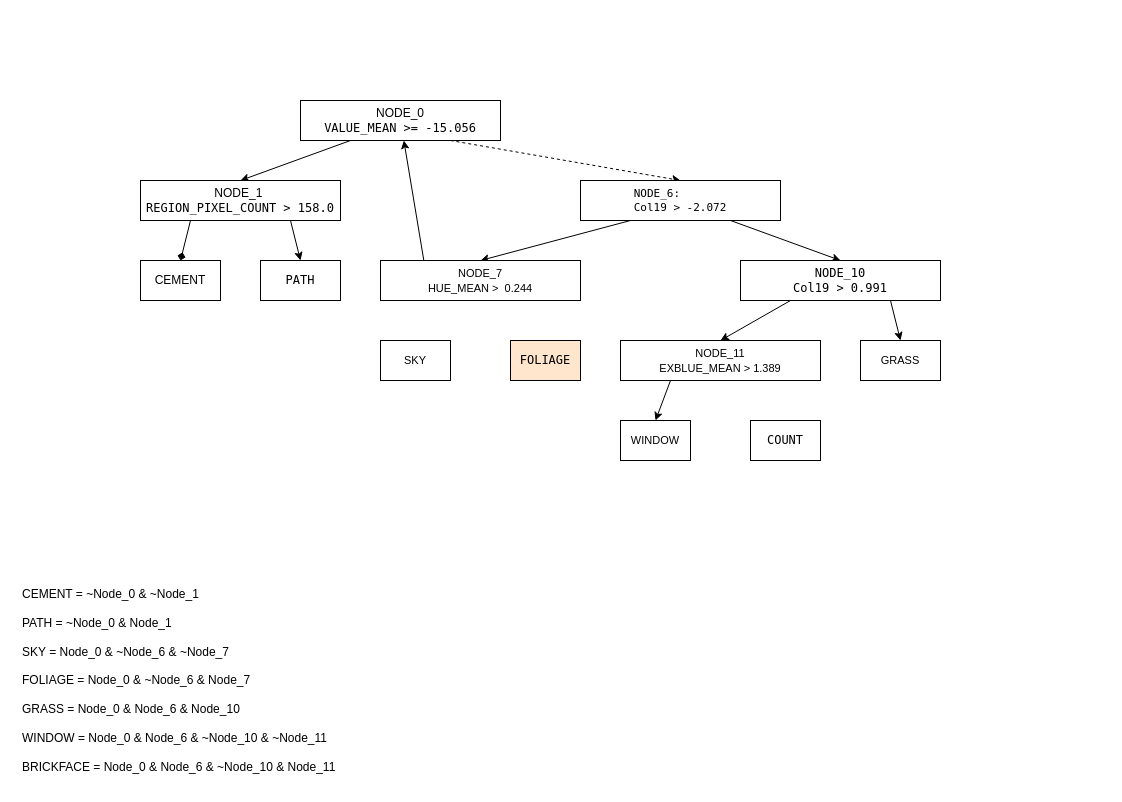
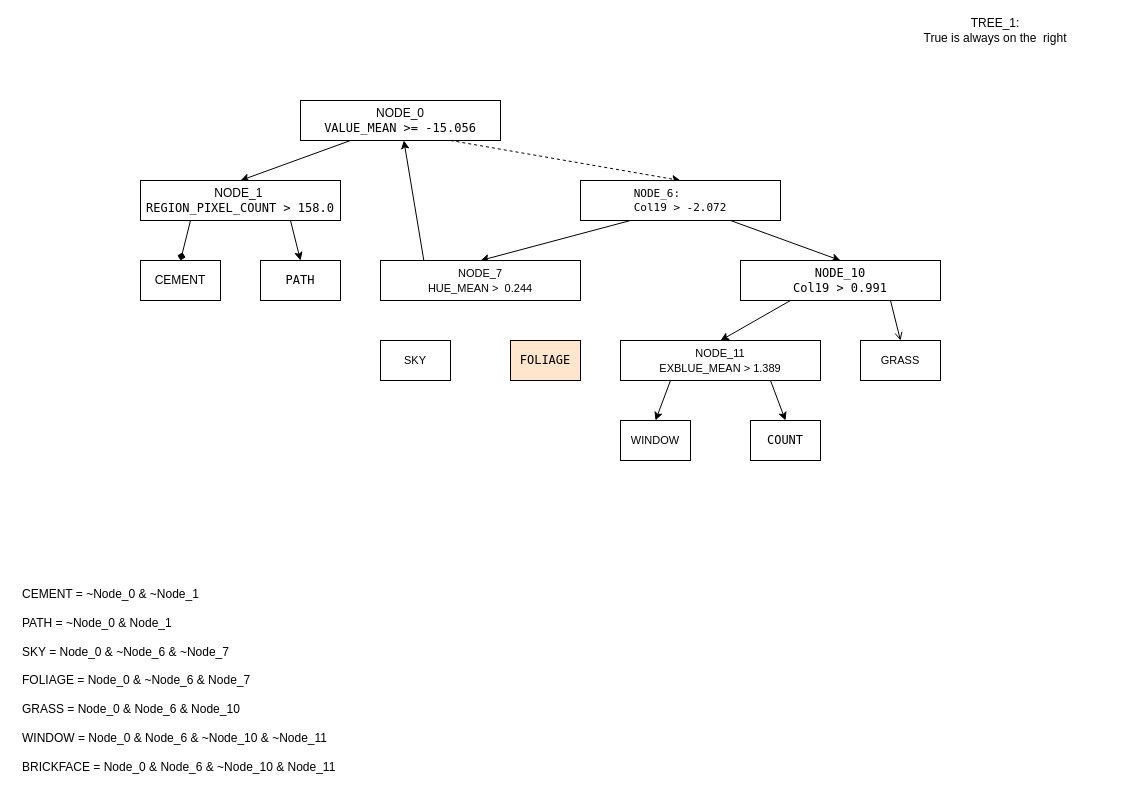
node "TREE_1: True is always on the right": added
edge "NODE_10 Col19 > 0.991" -> "GRASS": arrowhead classic -> open
edge "NODE_11 EXBLUE_MEAN > 1.389" -> "COUNT": added
